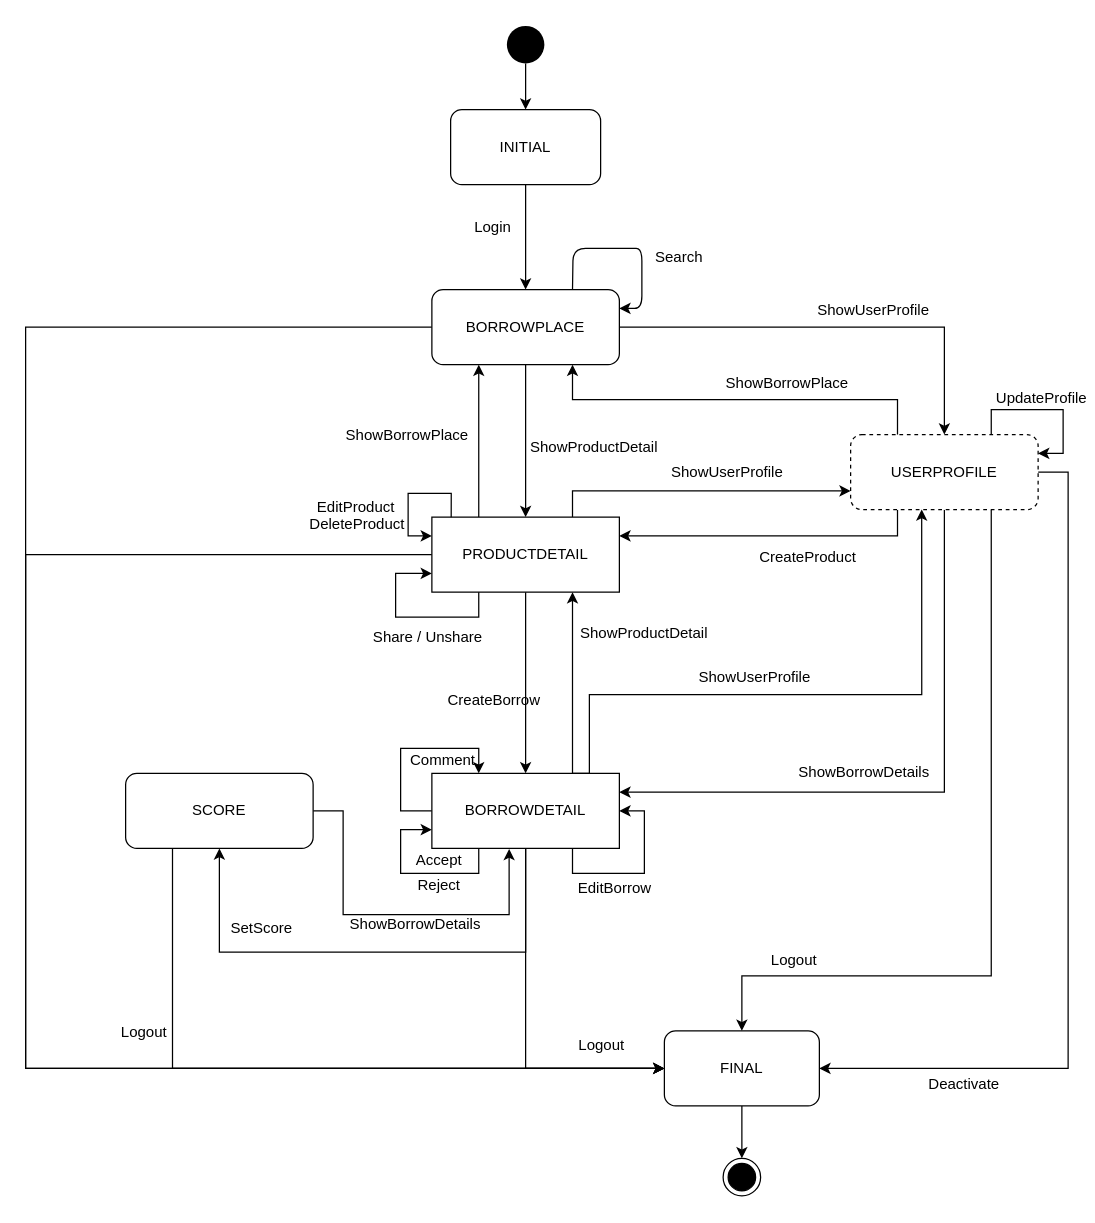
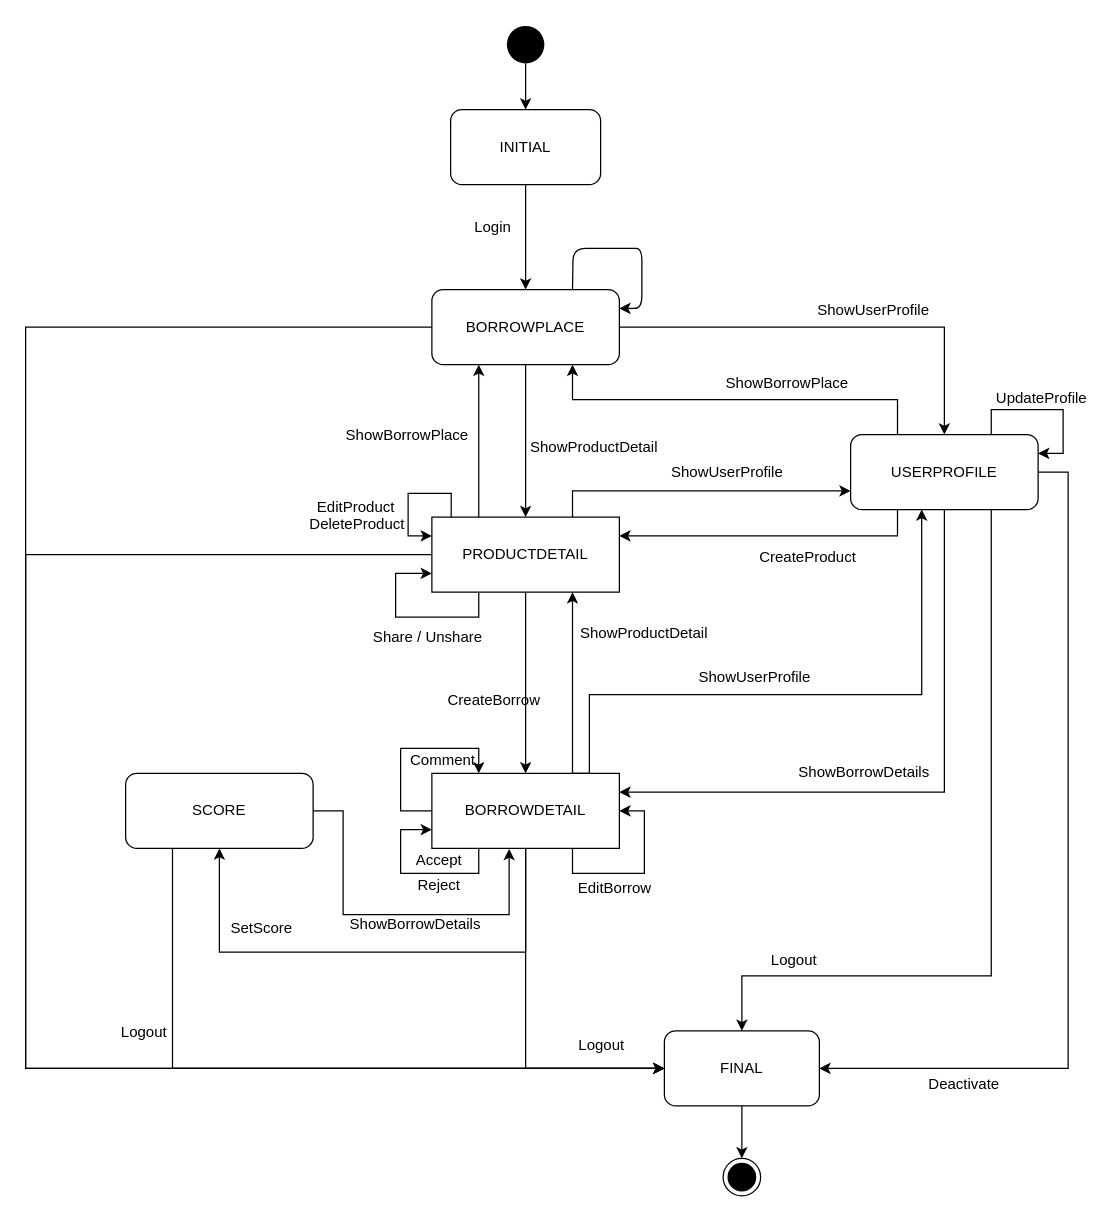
node "Search": removed
node "USERPROFILE": style dashed -> solid
